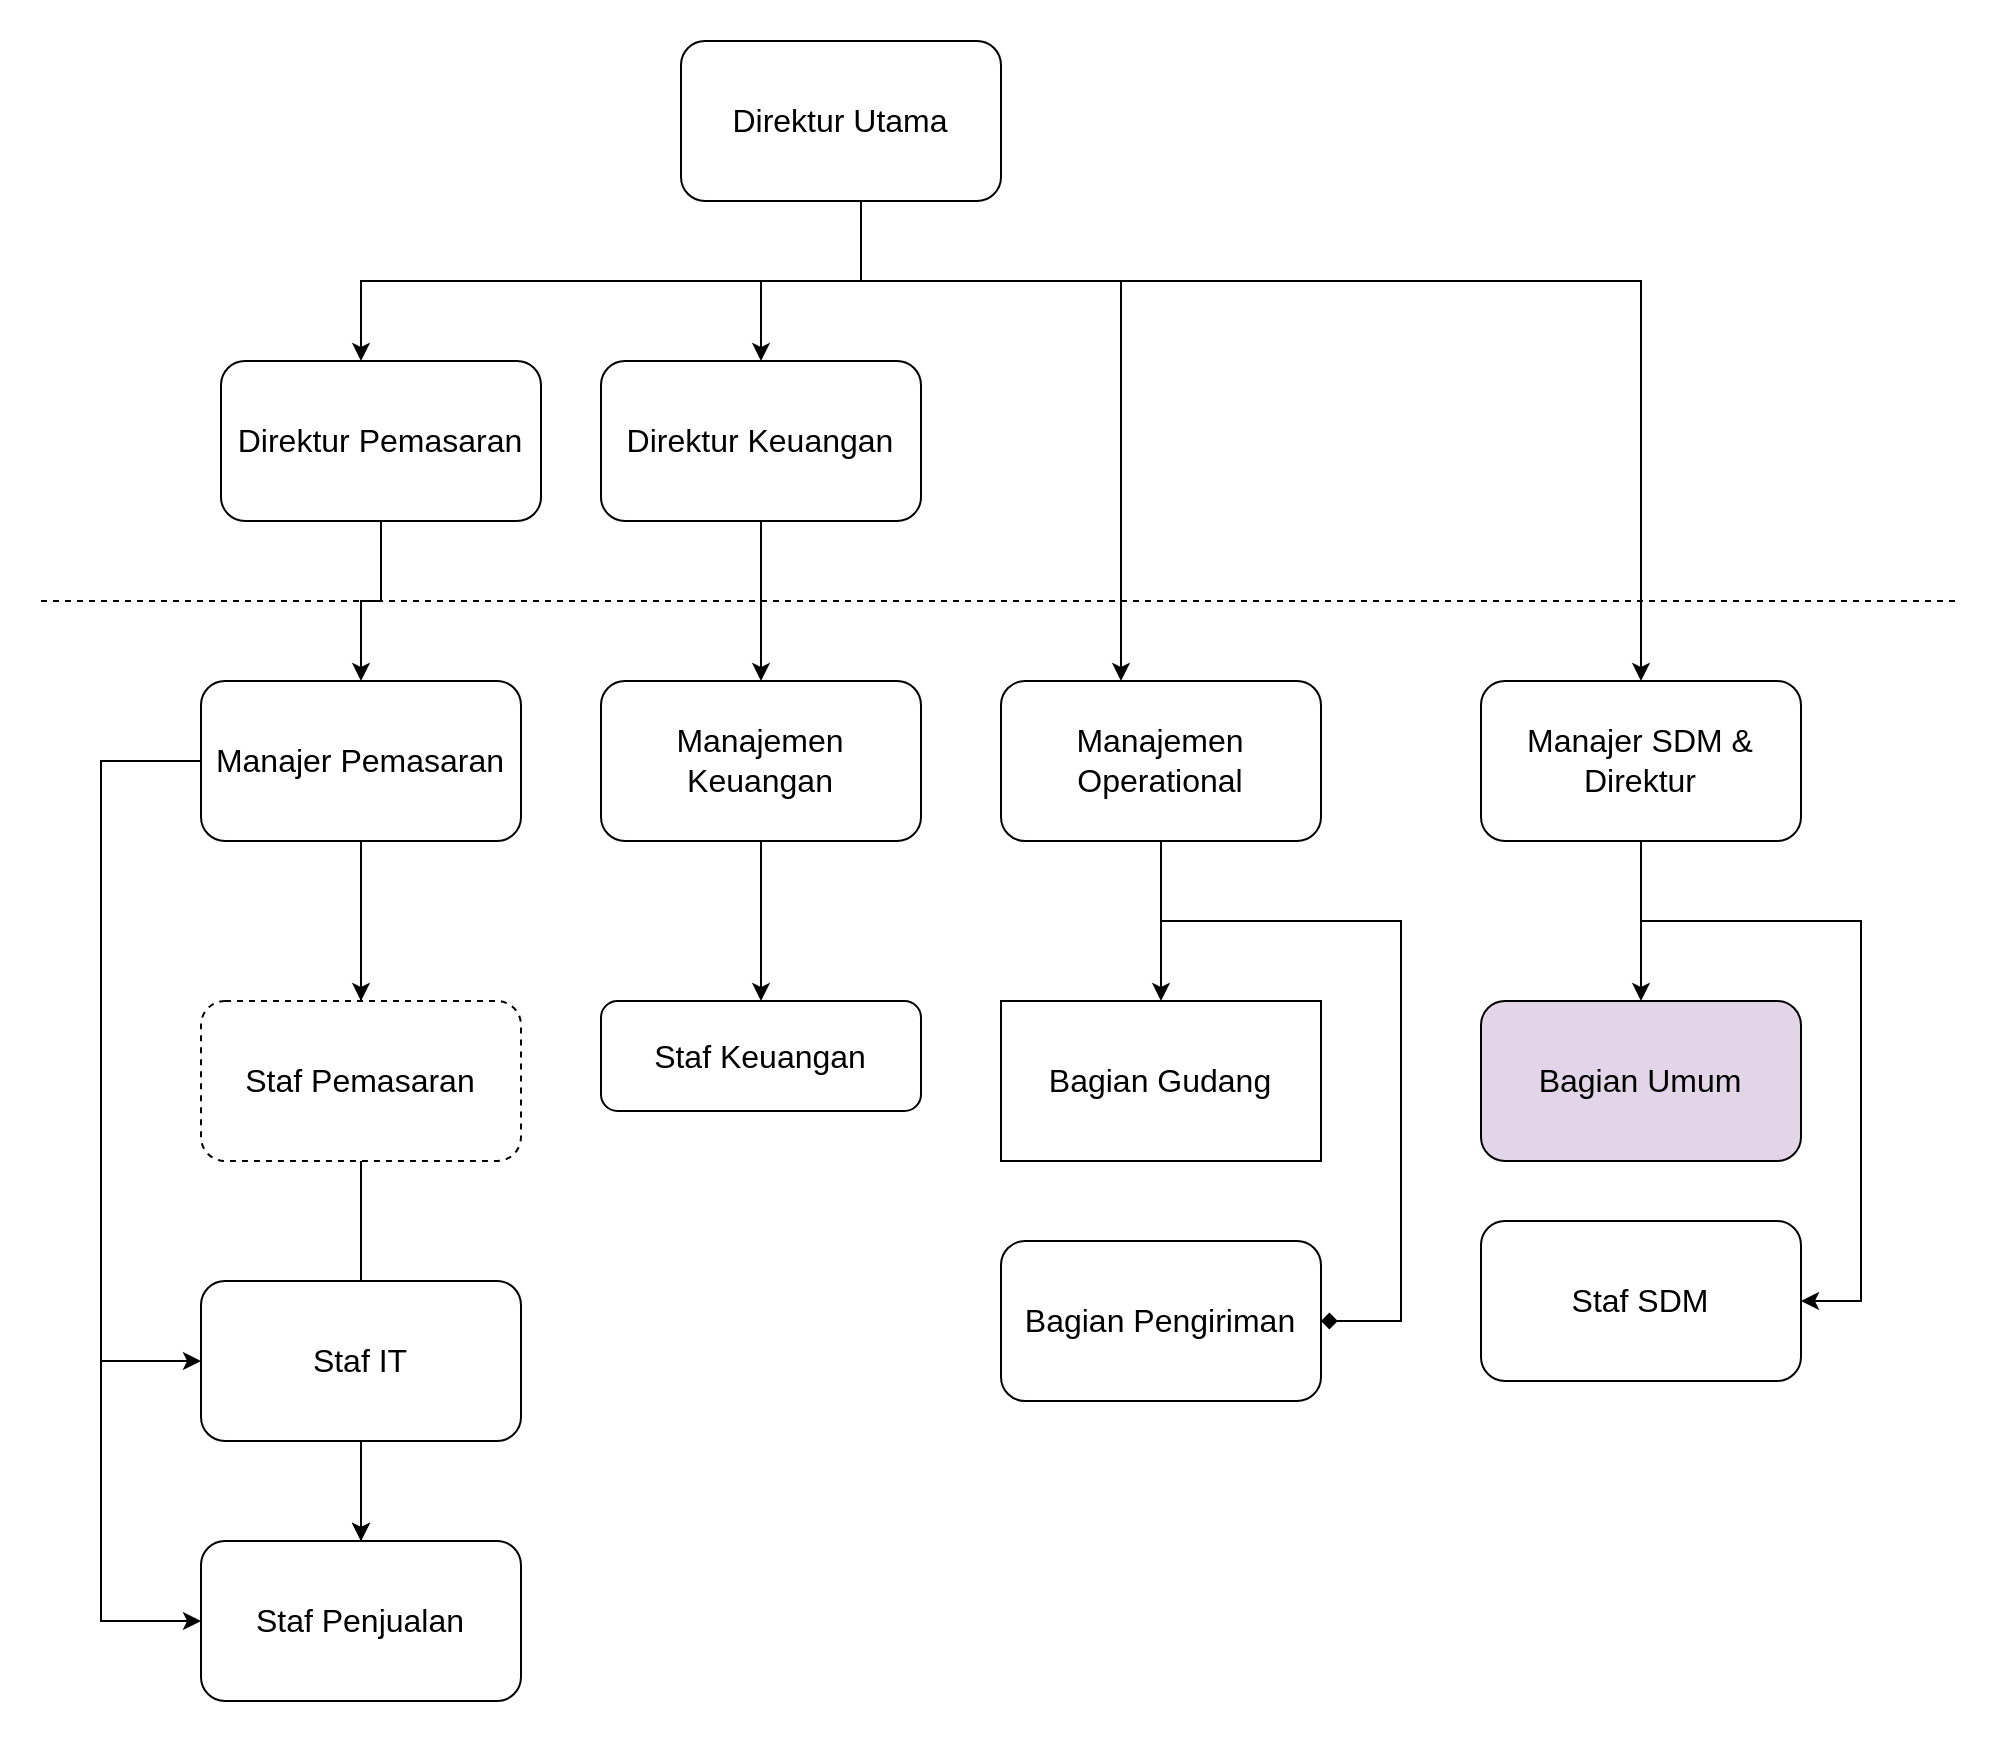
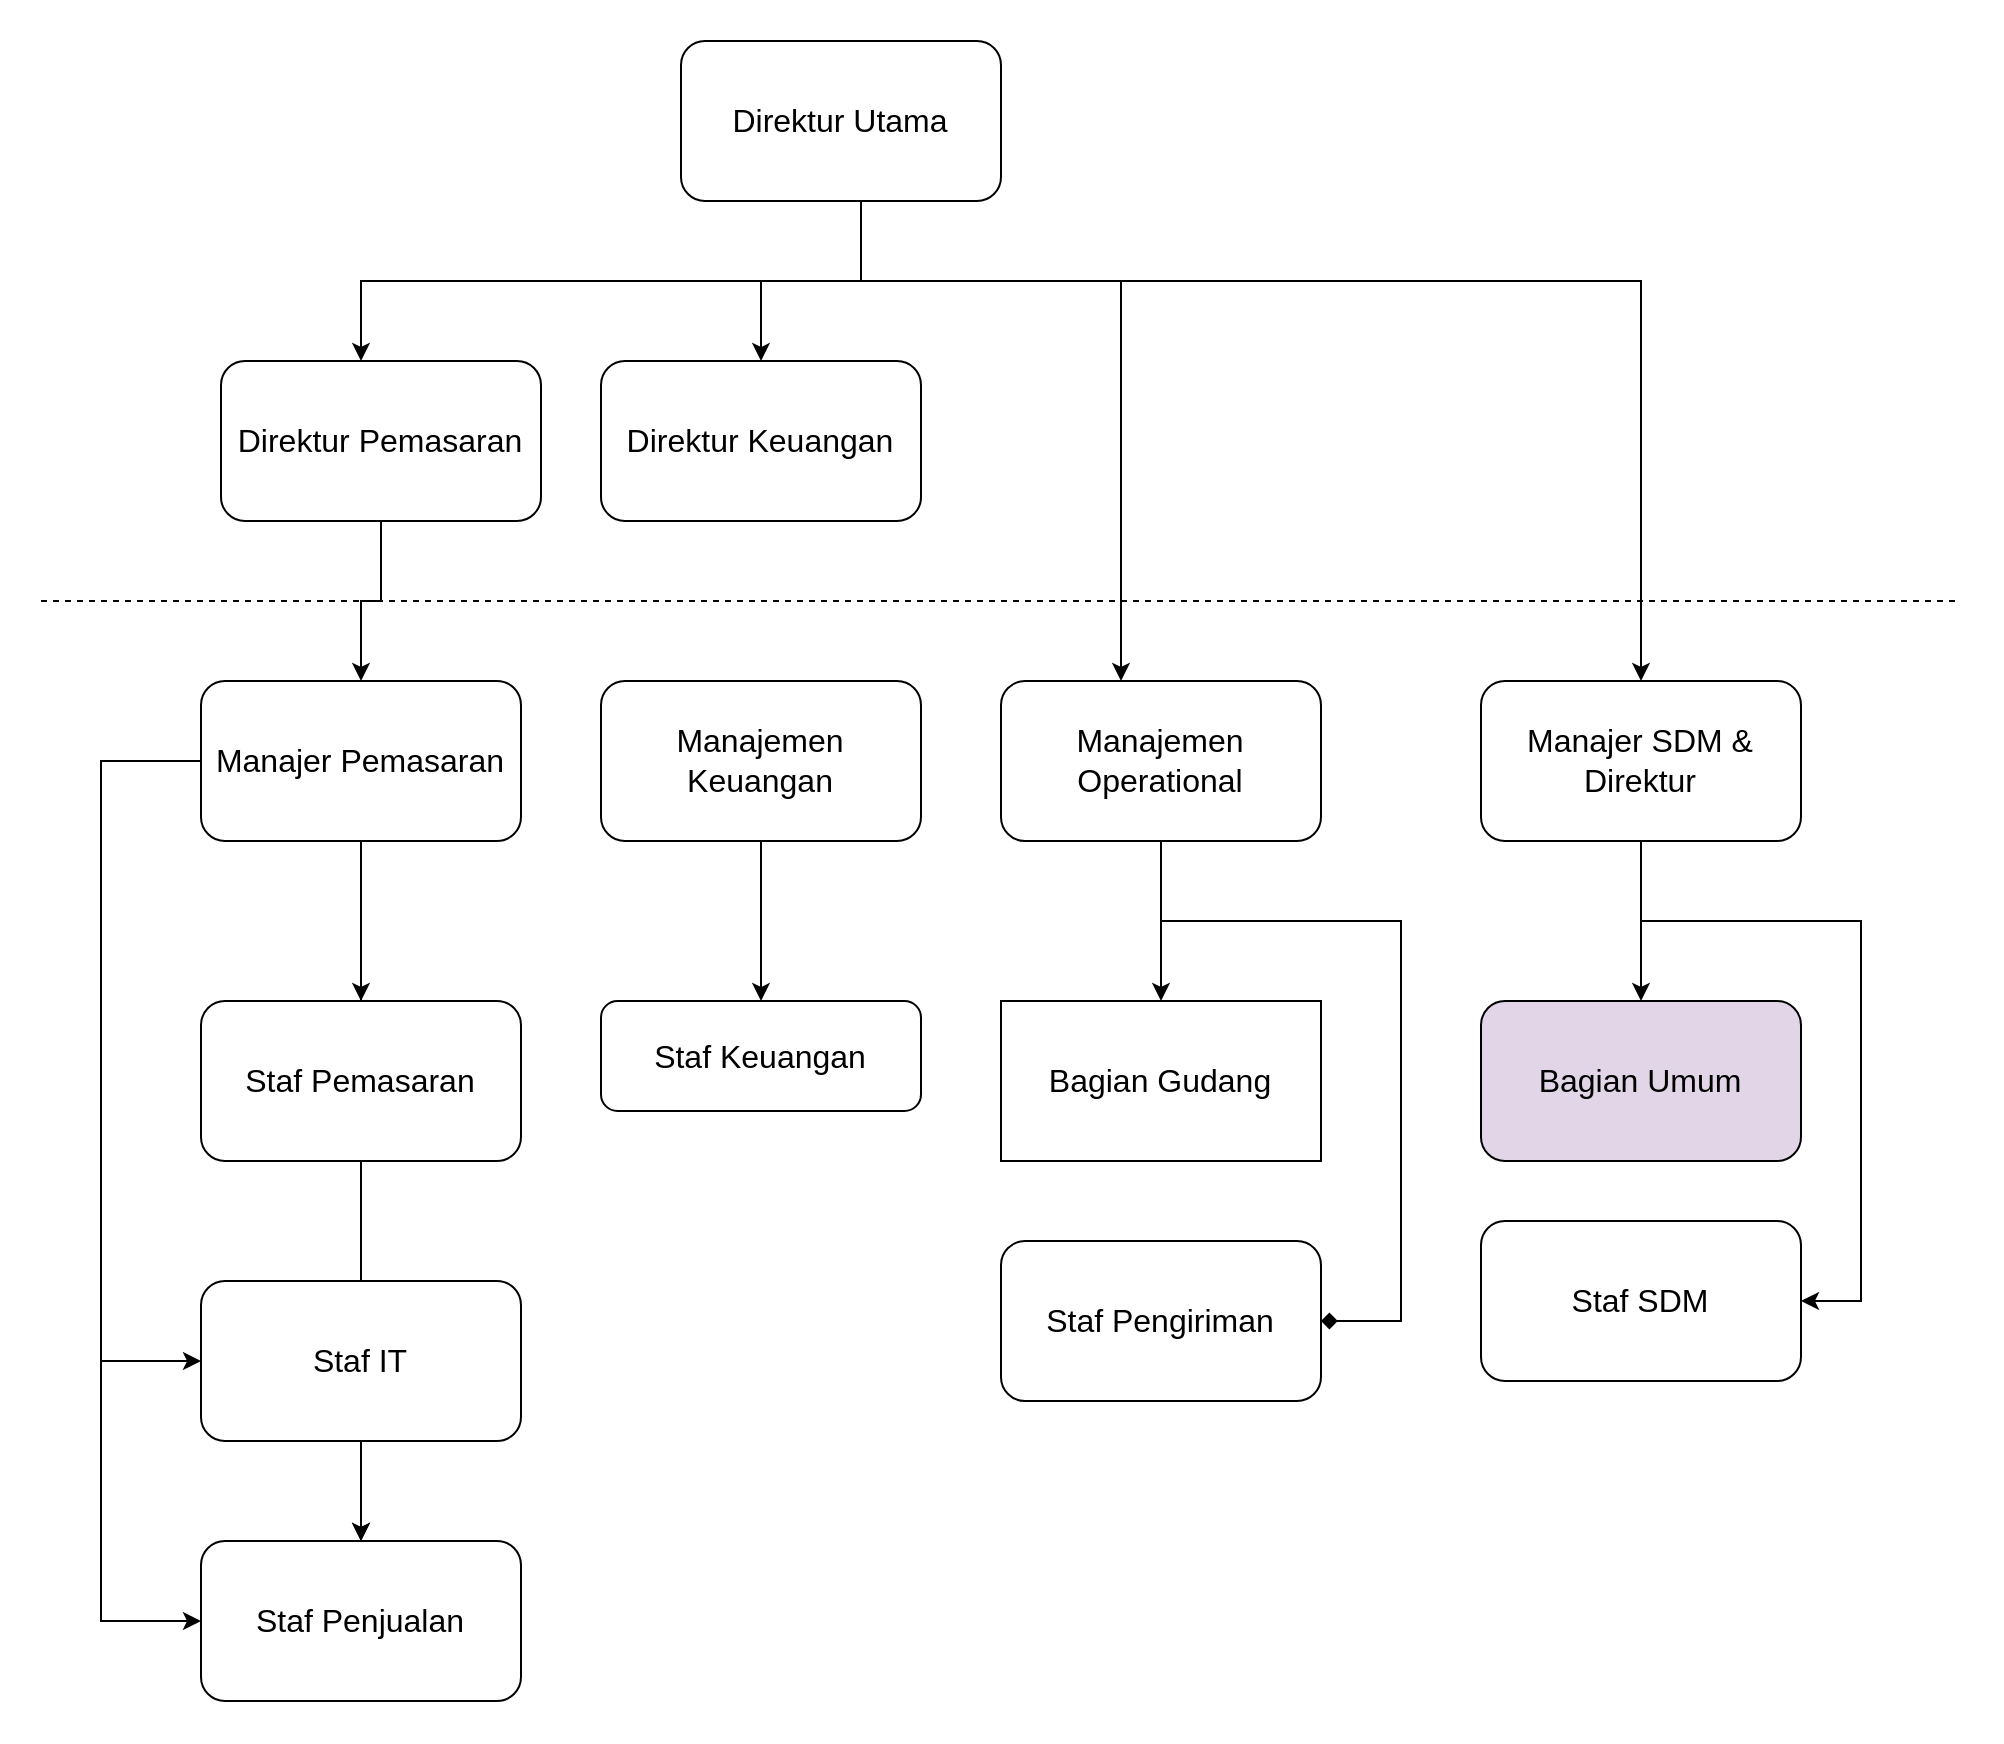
edge "Direktur Keuangan" -> "Manajemen Keuangan": removed
node "Staf Pemasaran": style dashed -> solid
node "Bagian Pengiriman": label "Bagian Pengiriman" -> "Staf Pengiriman"
